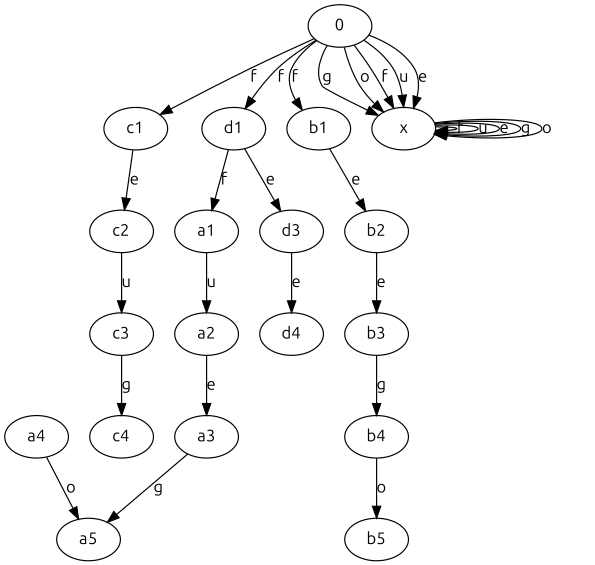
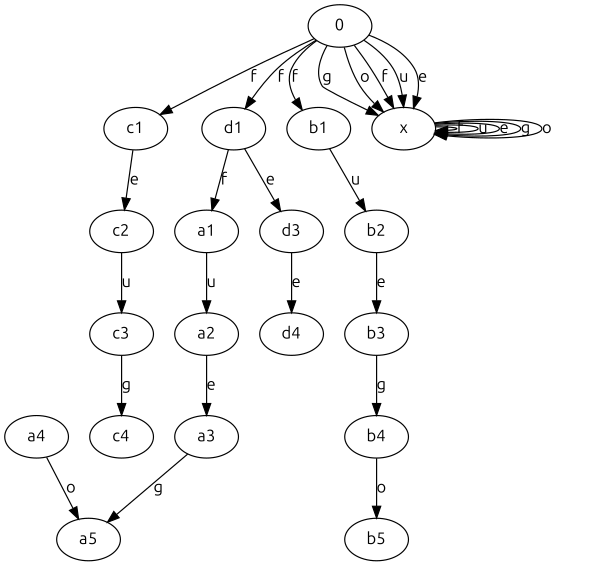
edge "b1" -> "b2": label "e" -> "u"
